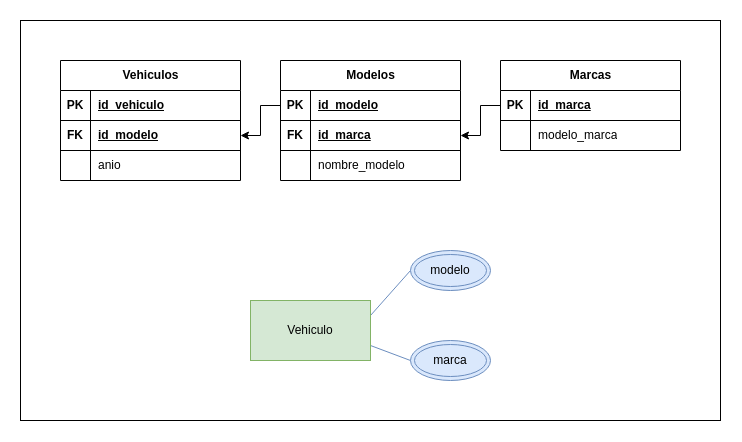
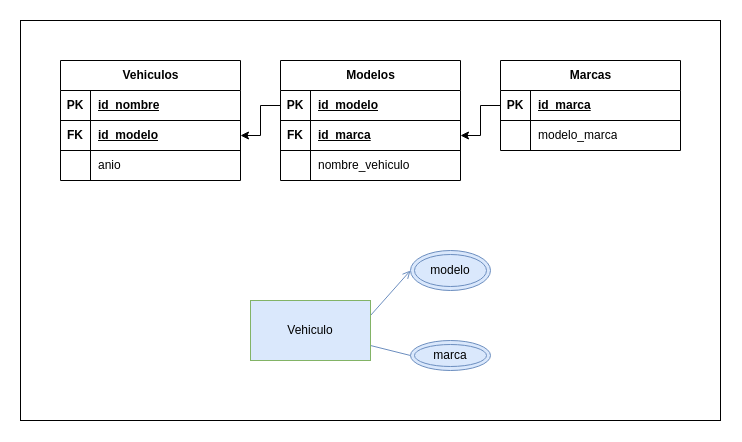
node "id_vehiculo": label "id_vehiculo" -> "id_nombre"
node "nombre_modelo": label "nombre_modelo" -> "nombre_vehiculo"
edge "modelo" -- "Vehiculo": arrowhead none -> open
node "Vehiculo": fillcolor #d5e8d4 -> #dae8fc
node "marca": size 80x40 -> 80x30
